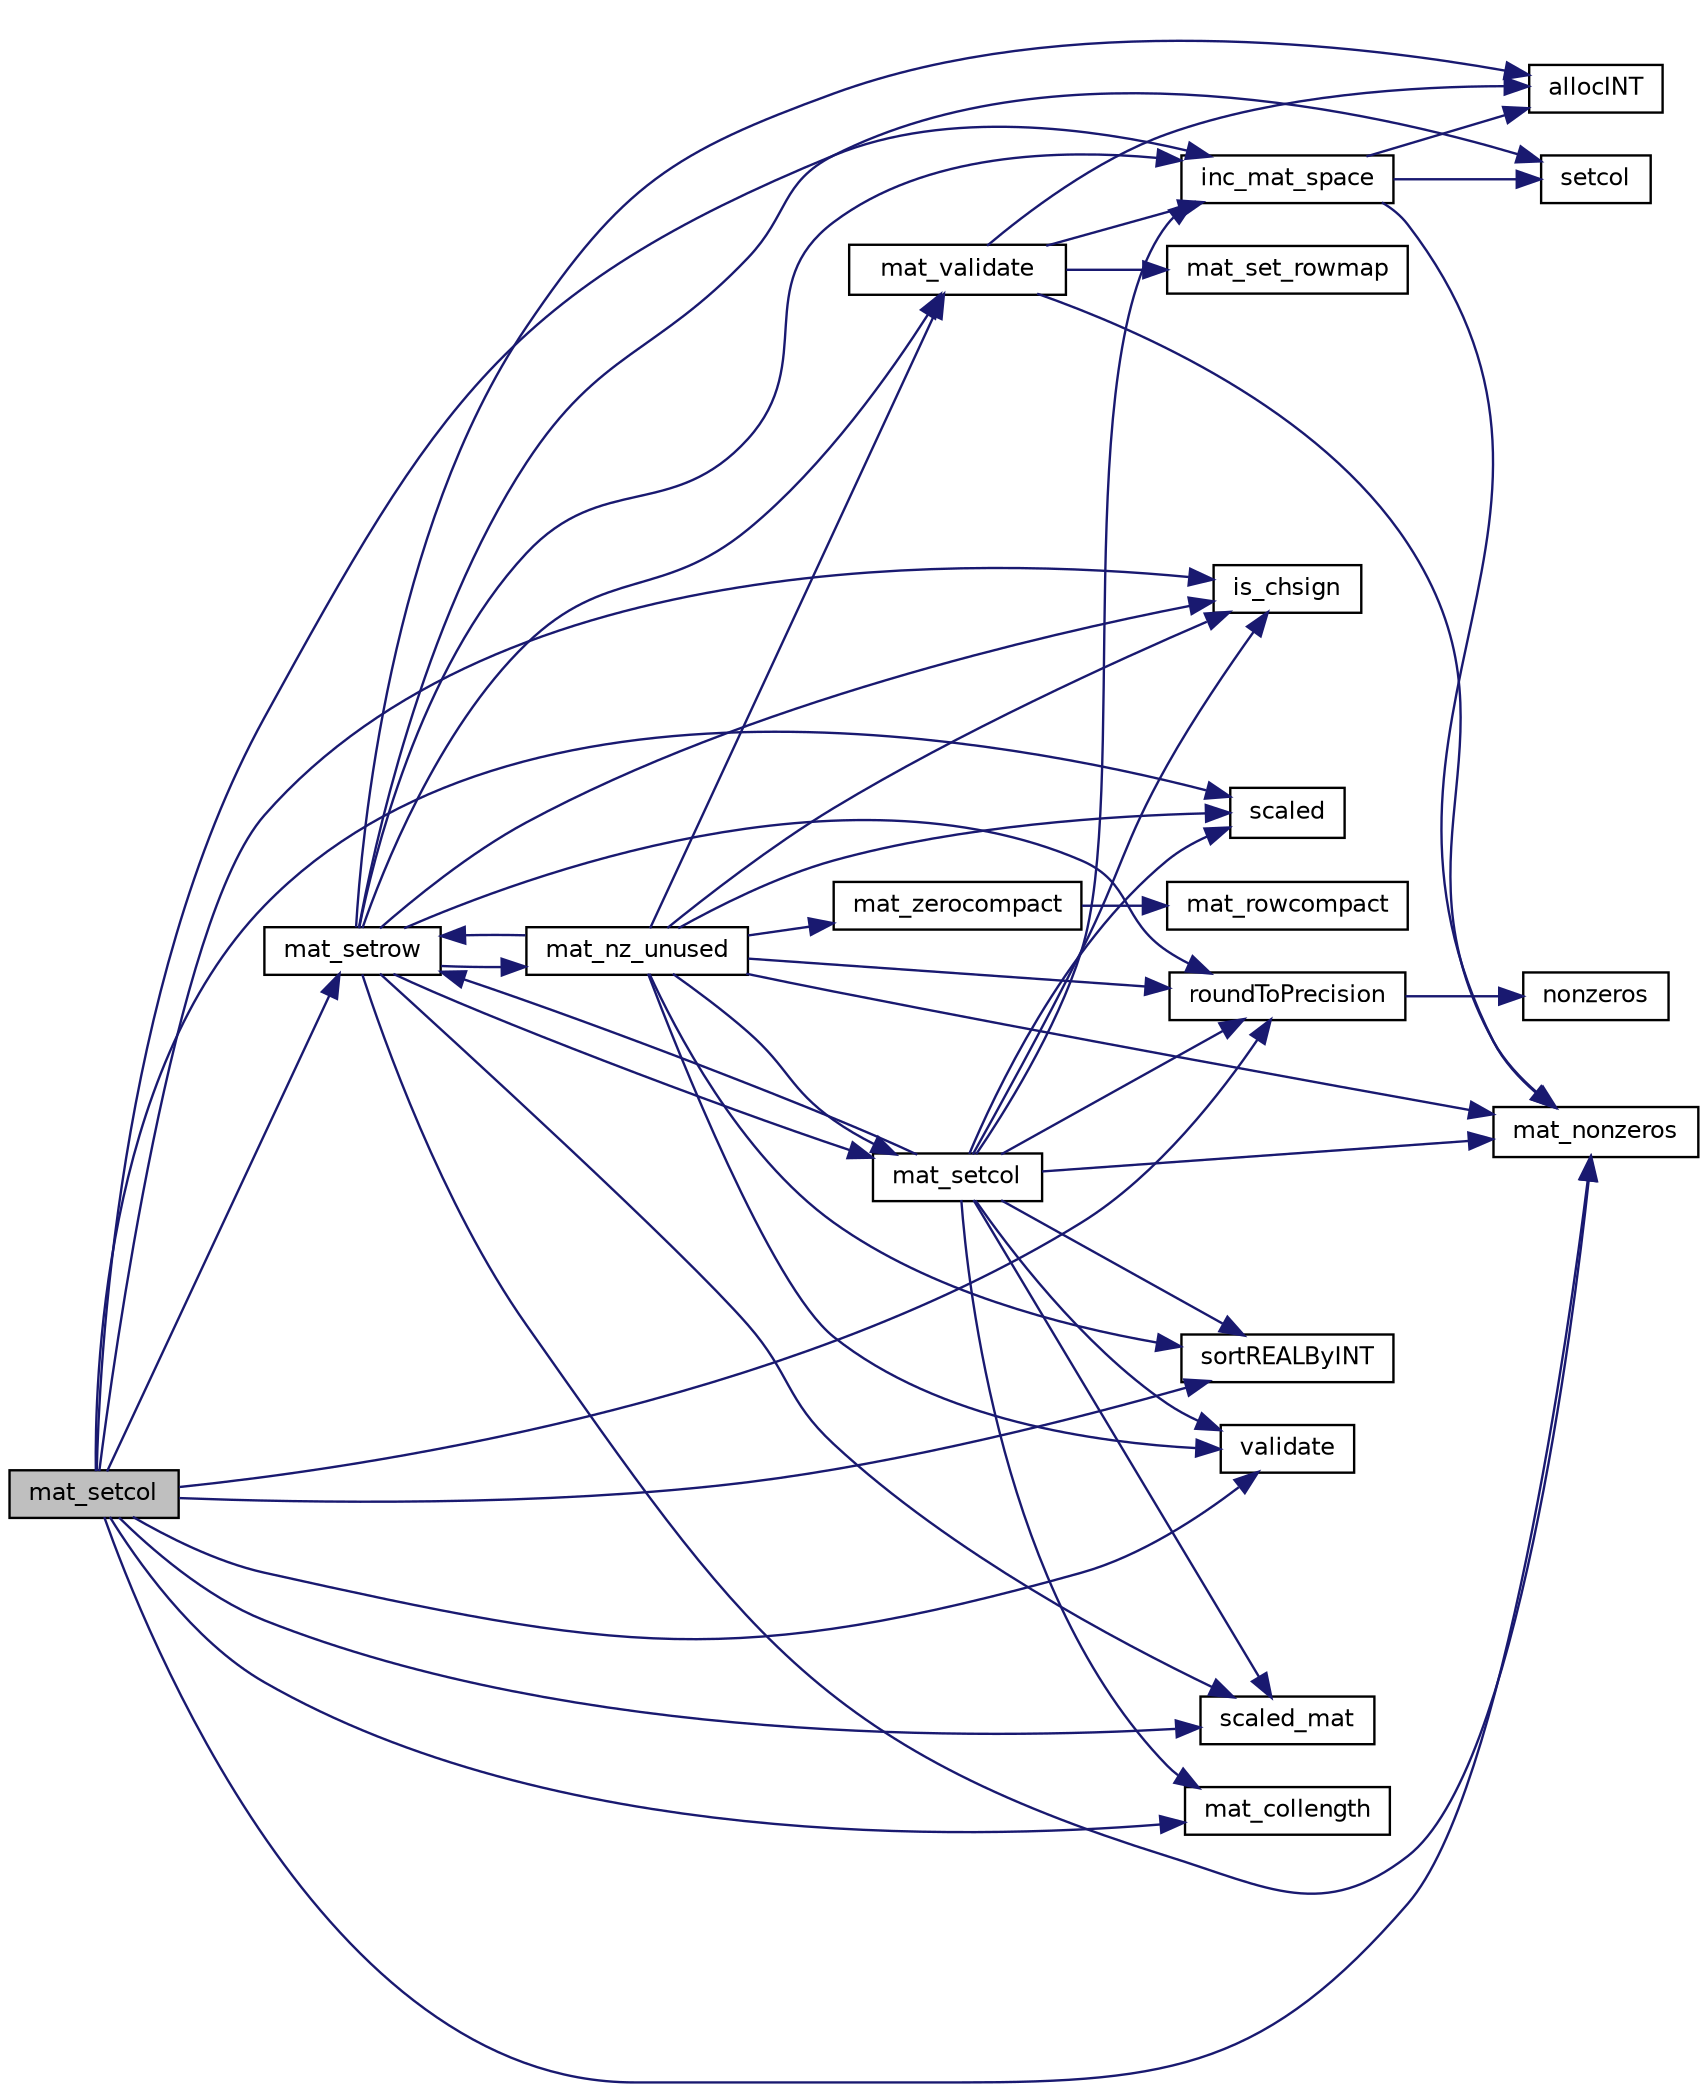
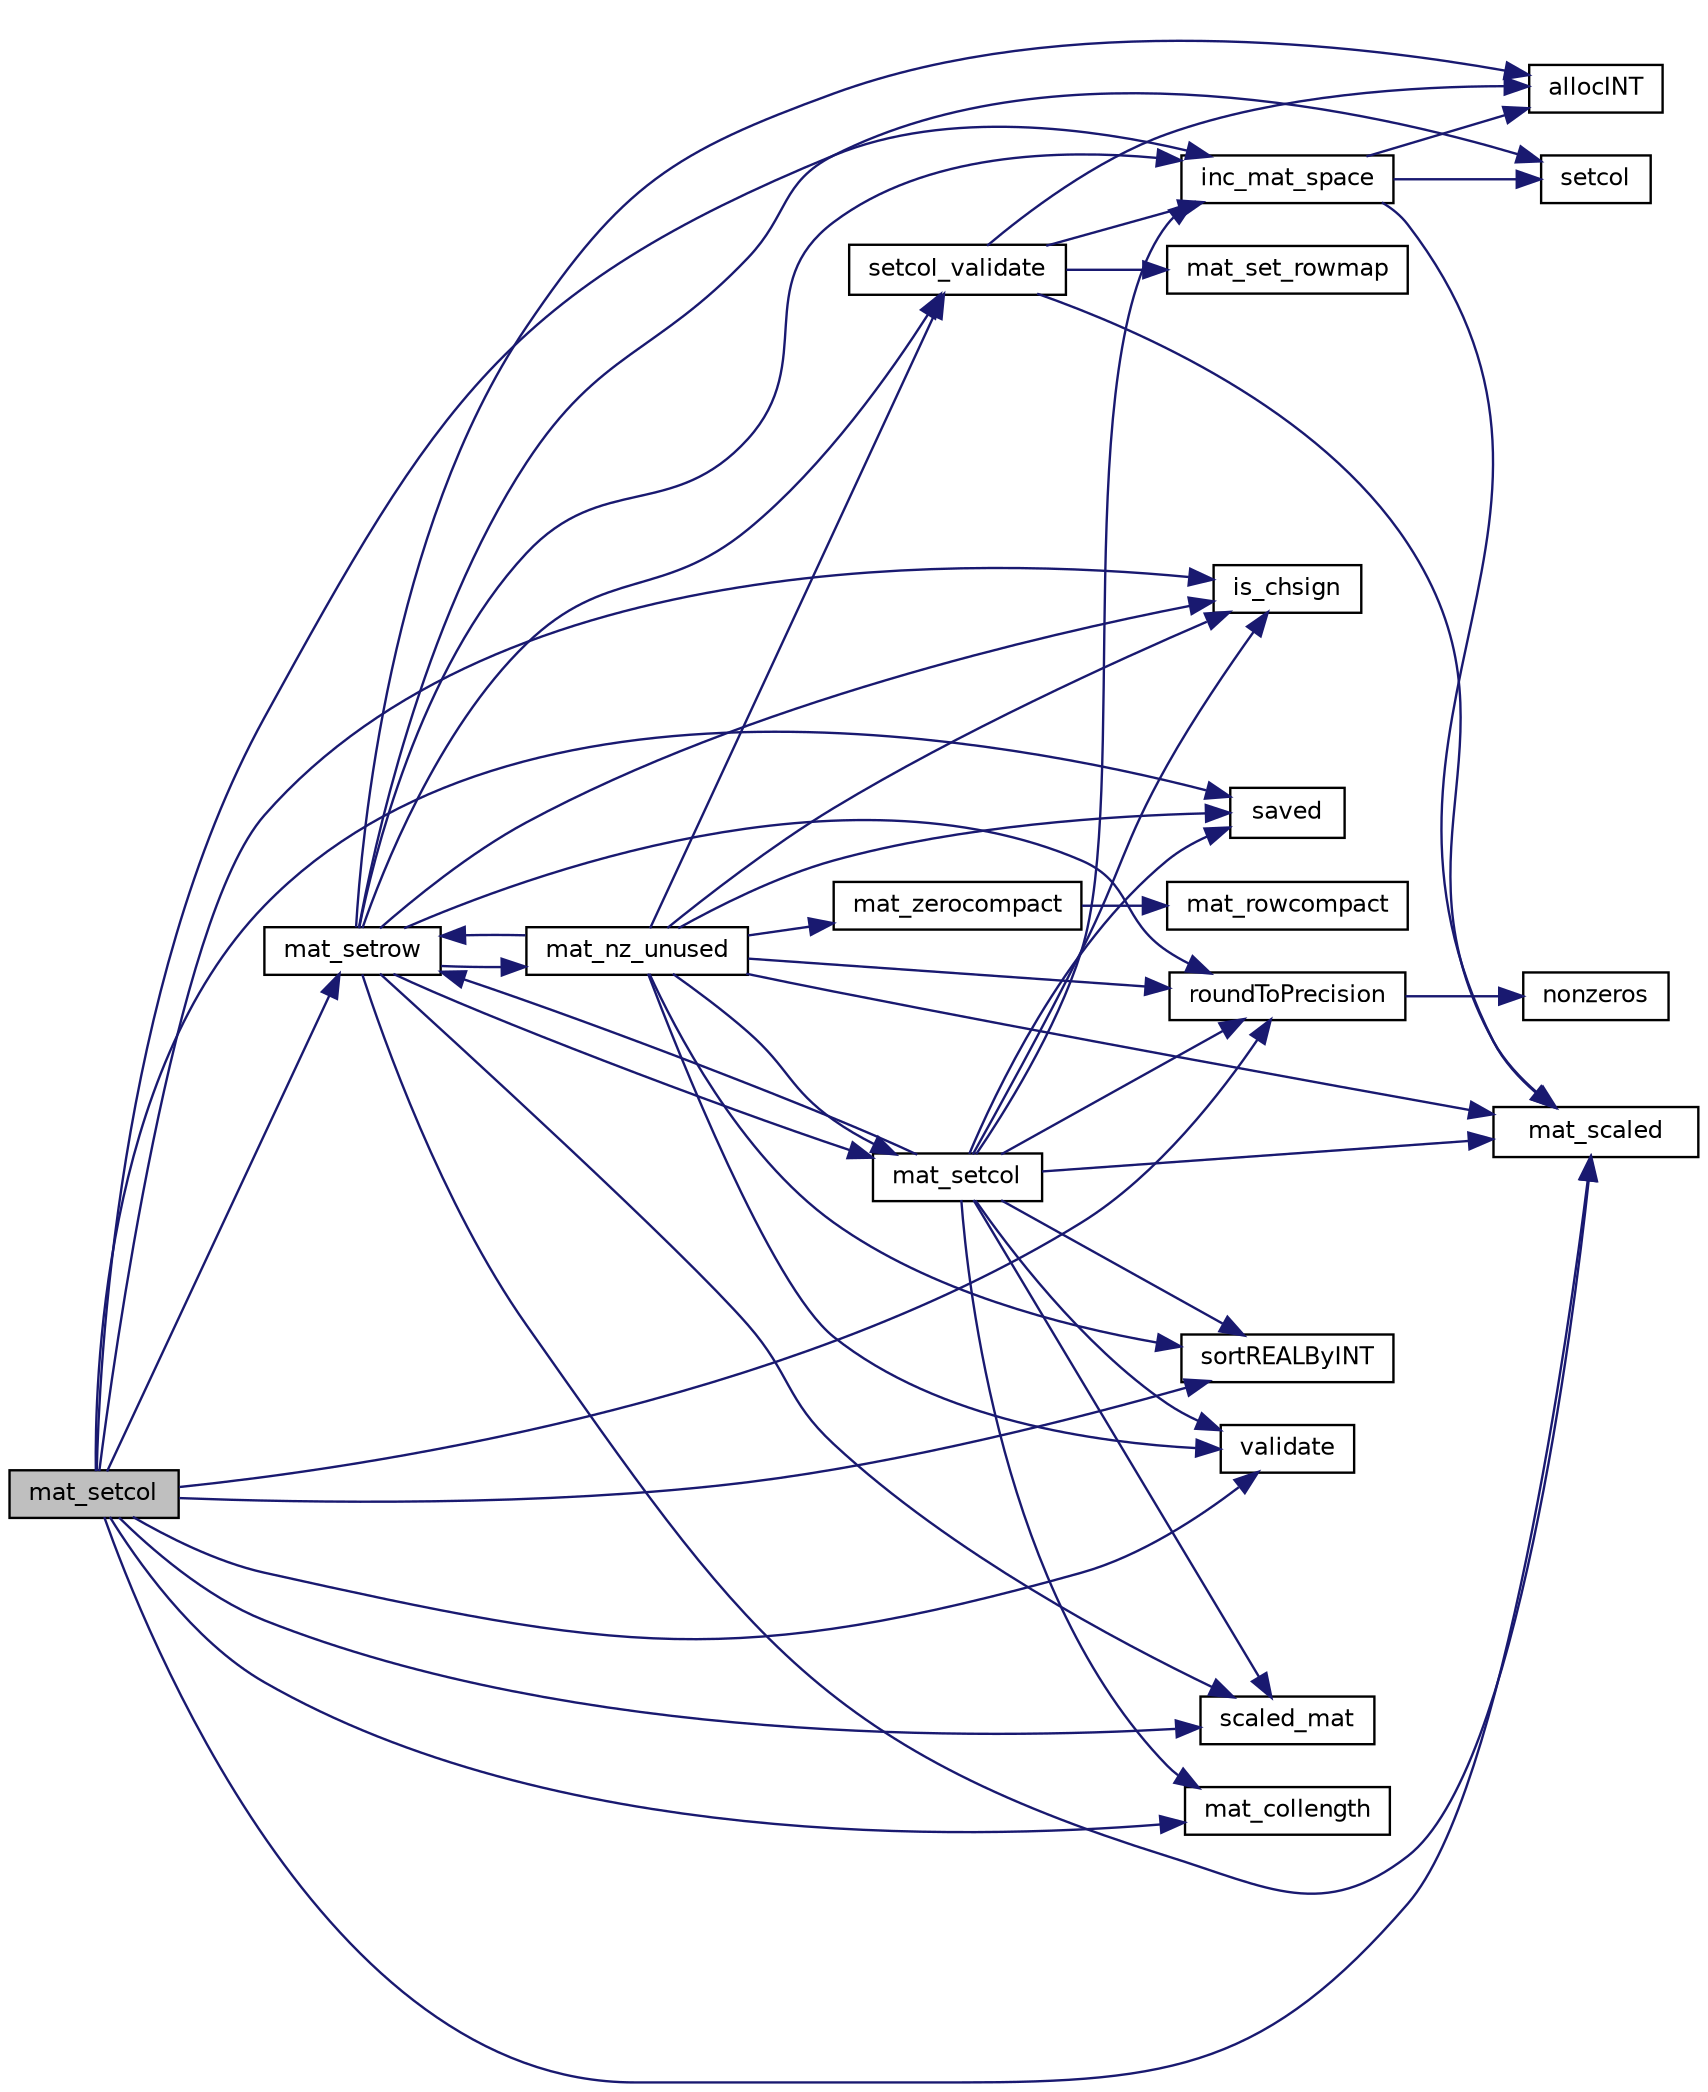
node "mat_validate": label "mat_validate" -> "setcol_validate"
node "scaled": label "scaled" -> "saved"
node "mat_nonzeros": label "mat_nonzeros" -> "mat_scaled"
